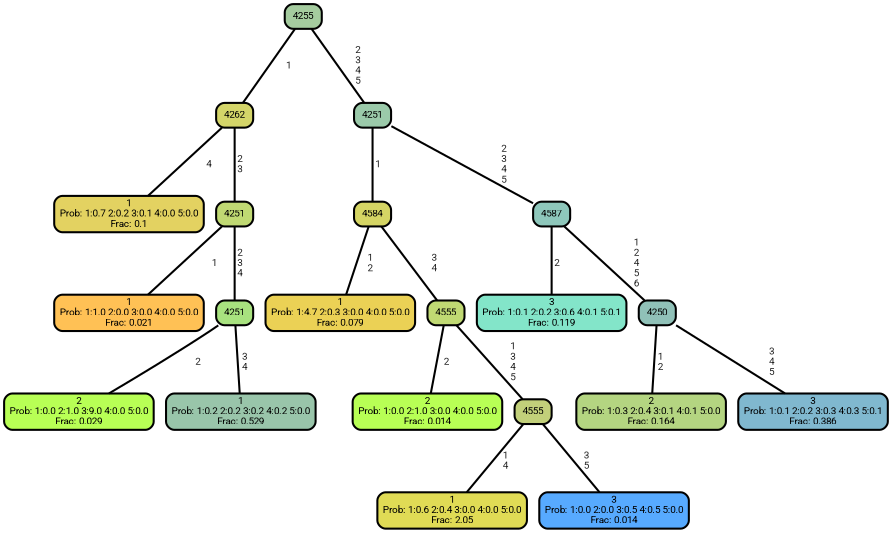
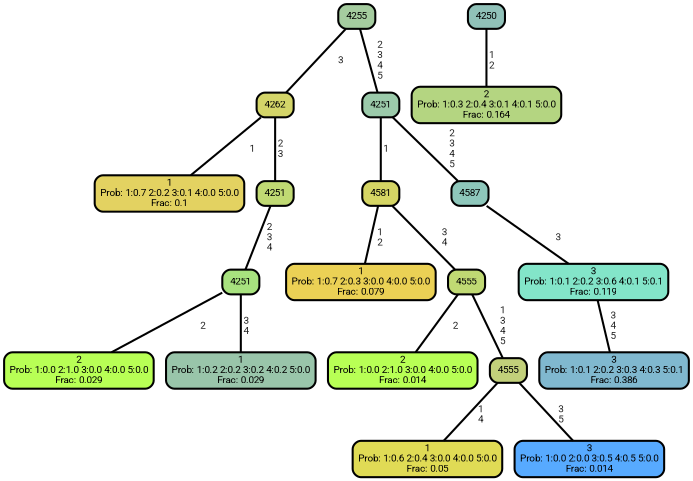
edge "4255" -- "4262": label " 1" -> " 3"
edge "4262" -- "1 Prob: 1:0.7 2:0.2 3:0.1 4:0.0 5:0.0 Frac: 0.1": label " 4" -> " 1"
node "4584": label "4584" -> "4581"
edge "4587" -- "3 Prob: 1:0.1 2:0.2 3:0.6 4:0.1 5:0.1 Frac: 0.119": label " 2" -> " 3"
edge "4587" -- "4250": removed, label "1 2 4 5 6"
node "1 Prob: 1:1.0 2:0.0 3:0.0 4:0.0 5:0.0 Frac: 0.021": removed
node "1 Prob: 1:4.7 2:0.3 3:0.0 4:0.0 5:0.0 Frac: 0.079": label "1 Prob: 1:4.7 2:0.3 3:0.0 4:0.0 5:0.0 Frac: 0.079" -> "1 Prob: 1:0.7 2:0.3 3:0.0 4:0.0 5:0.0 Frac: 0.079"
edge "4250" -- "3 Prob: 1:0.1 2:0.2 3:0.3 4:0.3 5:0.1 Frac: 0.386": now "3 Prob: 1:0.1 2:0.2 3:0.6 4:0.1 5:0.1 Frac: 0.119" -- "3 Prob: 1:0.1 2:0.2 3:0.3 4:0.3 5:0.1 Frac: 0.386"
node "2 Prob: 1:0.0 2:1.0 3:9.0 4:0.0 5:0.0 Frac: 0.029": label "2 Prob: 1:0.0 2:1.0 3:9.0 4:0.0 5:0.0 Frac: 0.029" -> "2 Prob: 1:0.0 2:1.0 3:0.0 4:0.0 5:0.0 Frac: 0.029"
node "1 Prob: 1:0.2 2:0.2 3:0.2 4:0.2 5:0.0 Frac: 0.529": label "1 Prob: 1:0.2 2:0.2 3:0.2 4:0.2 5:0.0 Frac: 0.529" -> "1 Prob: 1:0.2 2:0.2 3:0.2 4:0.2 5:0.0 Frac: 0.029"
node "1 Prob: 1:0.6 2:0.4 3:0.0 4:0.0 5:0.0 Frac: 2.05": label "1 Prob: 1:0.6 2:0.4 3:0.0 4:0.0 5:0.0 Frac: 2.05" -> "1 Prob: 1:0.6 2:0.4 3:0.0 4:0.0 5:0.0 Frac: 0.05"
